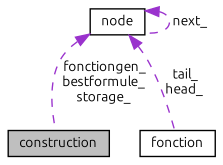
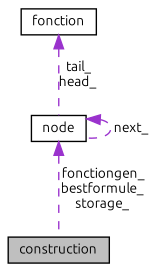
edge "fonction" -> "node": reversed
